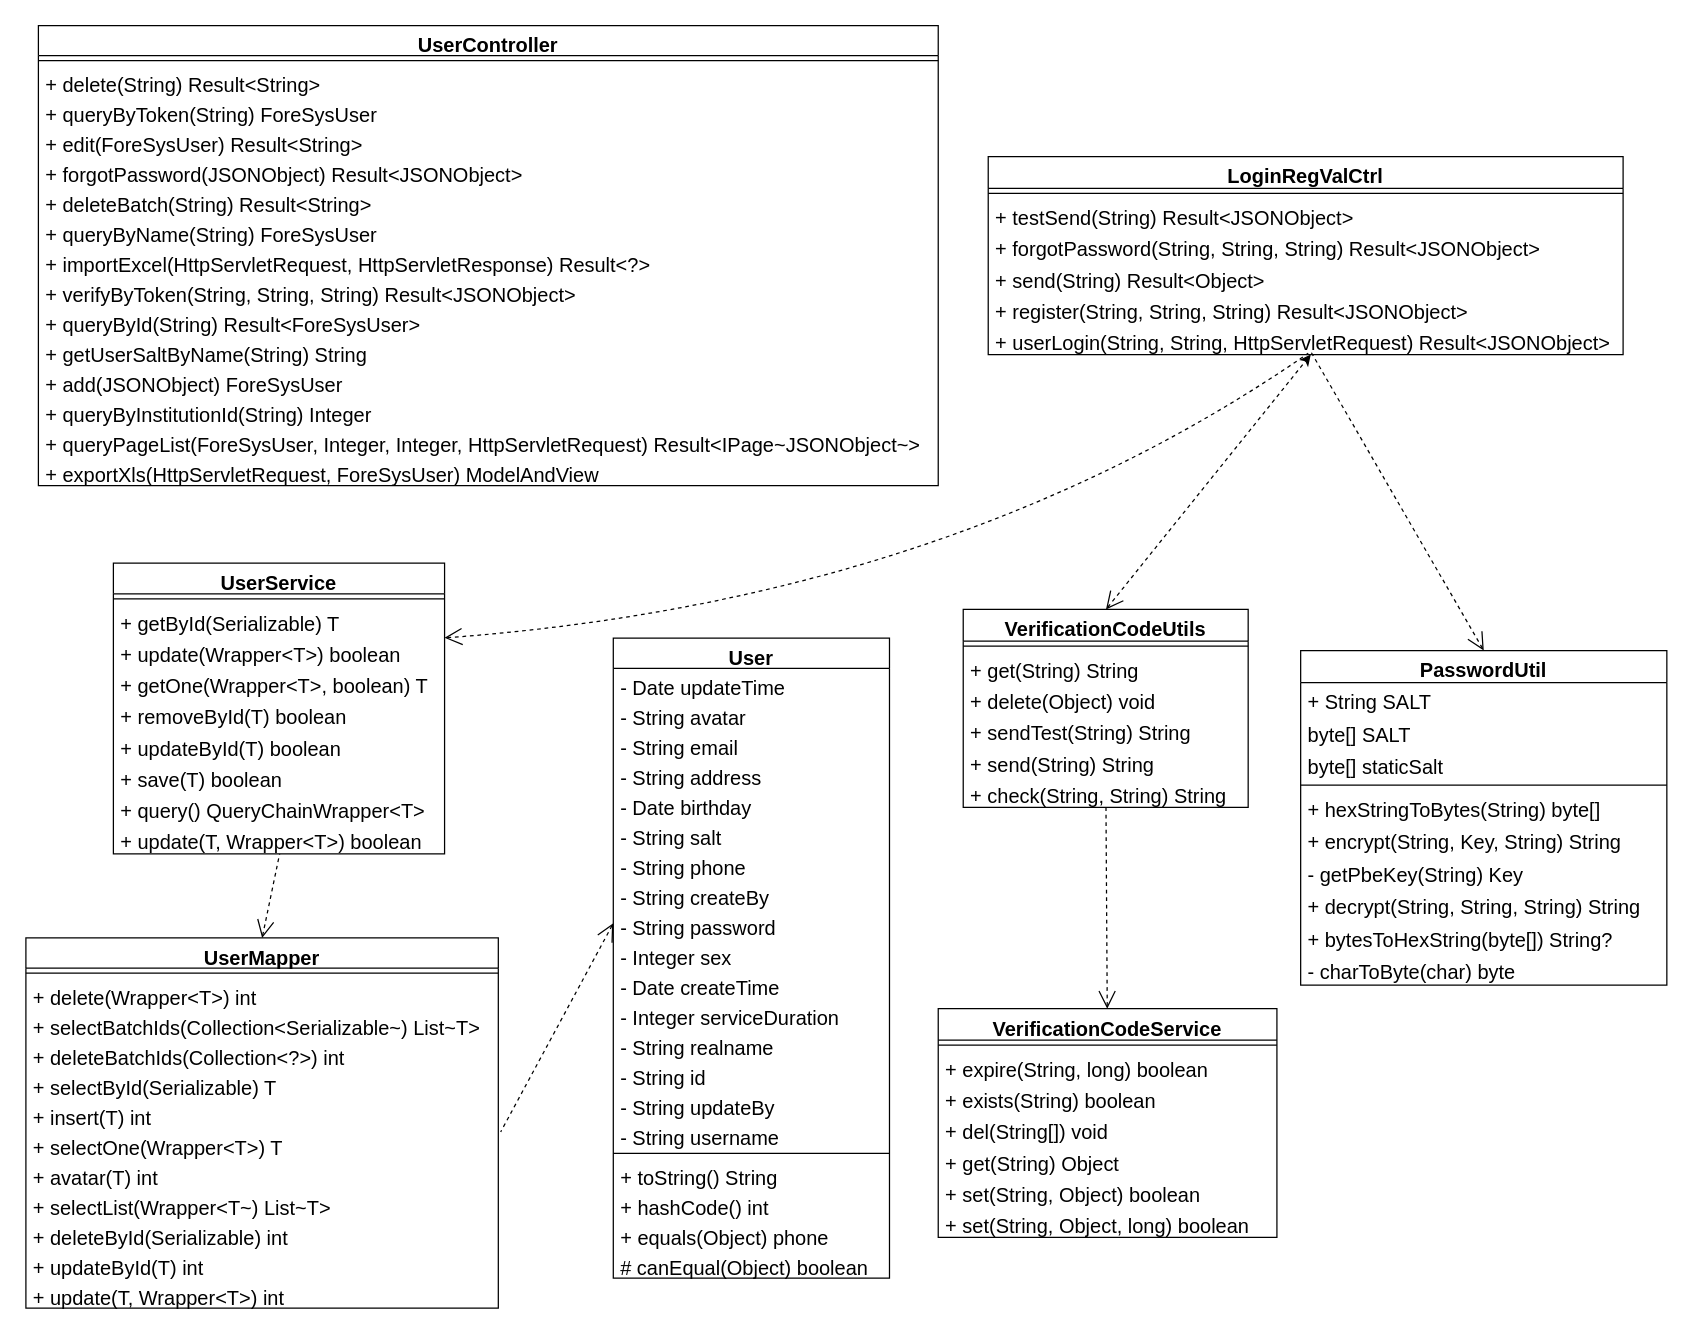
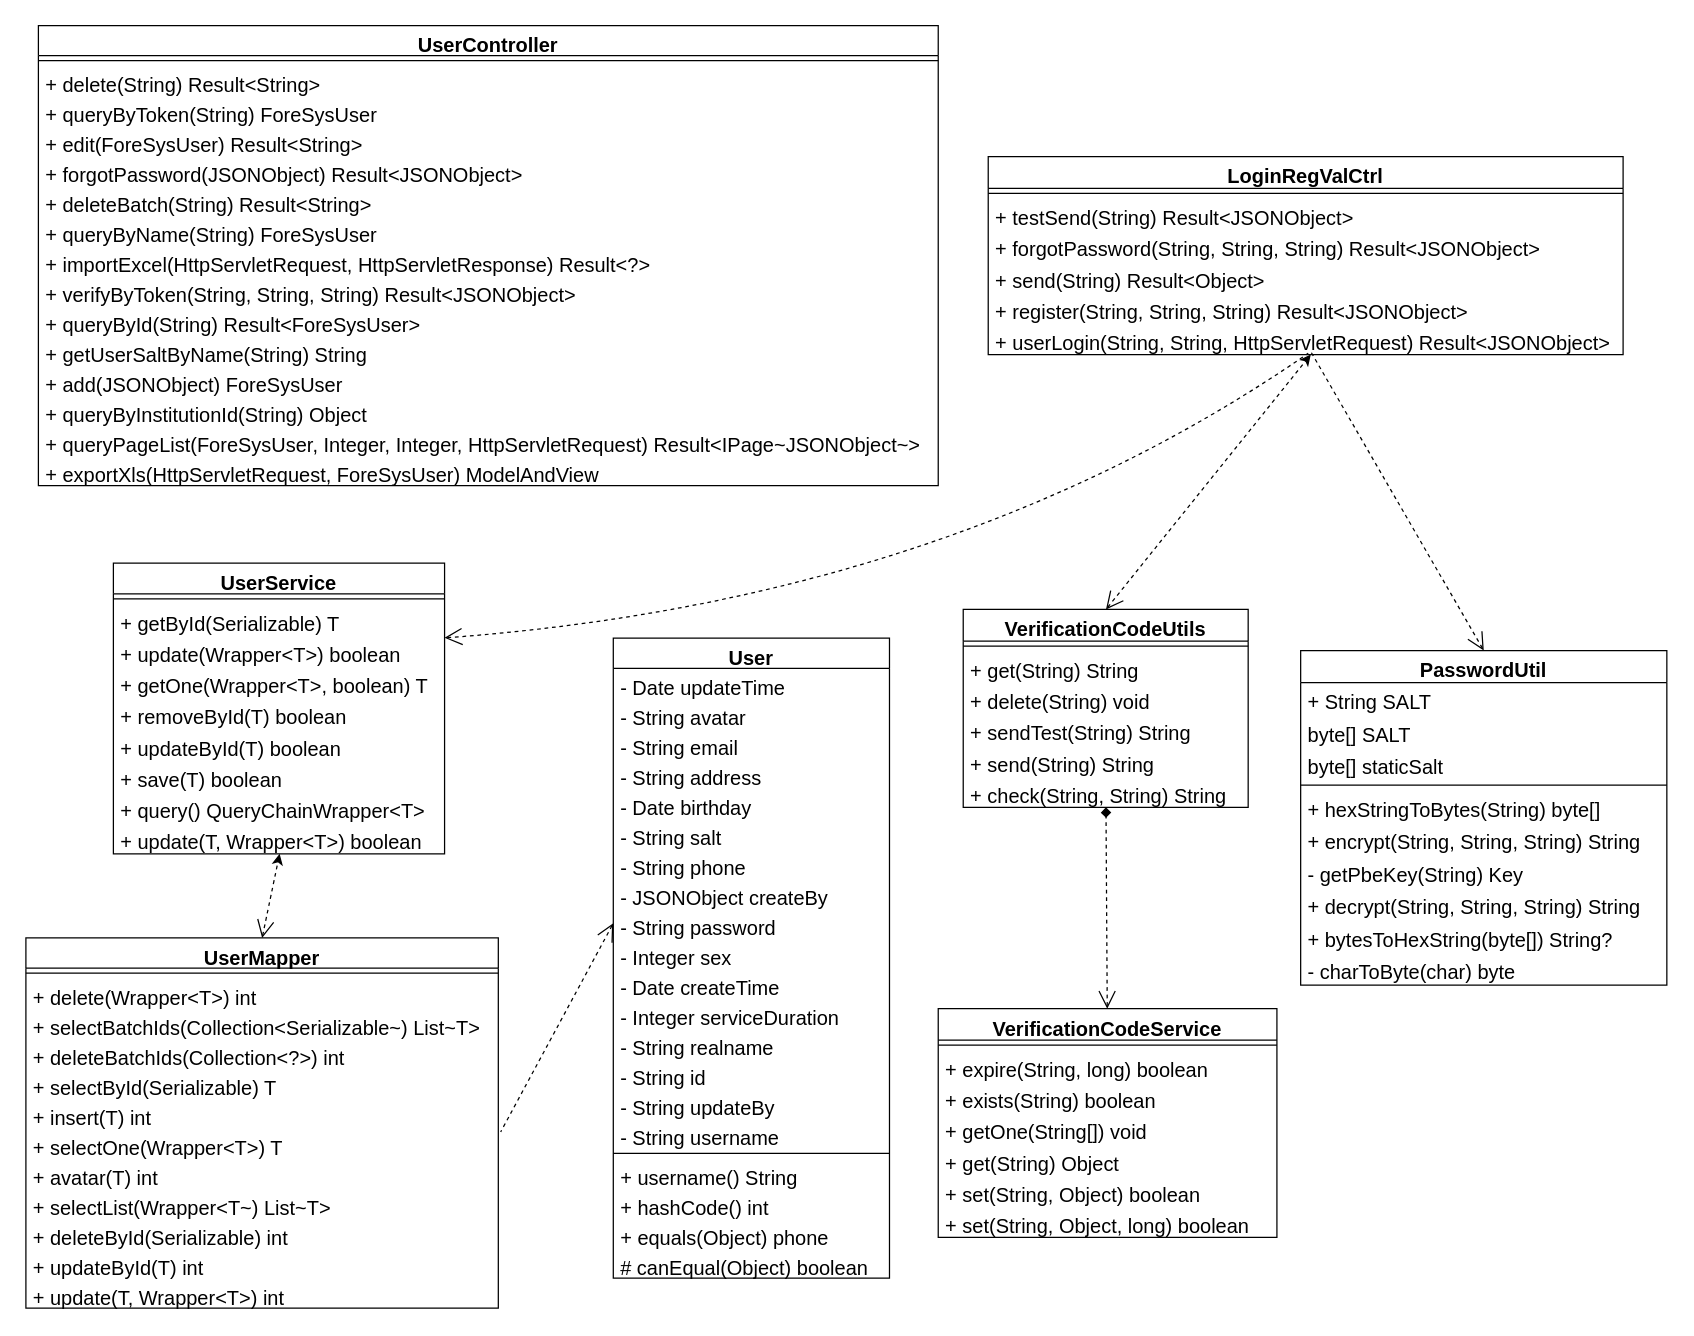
node "+ queryByInstitutionId(String) Integer": label "+ queryByInstitutionId(String) Integer" -> "+ queryByInstitutionId(String) Object"
node "+ delete(Object) void": label "+ delete(Object) void" -> "+ delete(String) void"
edge "VerificationCodeUtils" -> "VerificationCodeService": arrowhead none -> diamond
node "+ encrypt(String, Key, String) String": label "+ encrypt(String, Key, String) String" -> "+ encrypt(String, String, String) String"
edge "UserService" -> "UserMapper": arrowhead none -> classic
node "- String createBy": label "- String createBy" -> "- JSONObject createBy"
node "+ del(String[]) void": label "+ del(String[]) void" -> "+ getOne(String[]) void"
node "+ toString() String": label "+ toString() String" -> "+ username() String"
